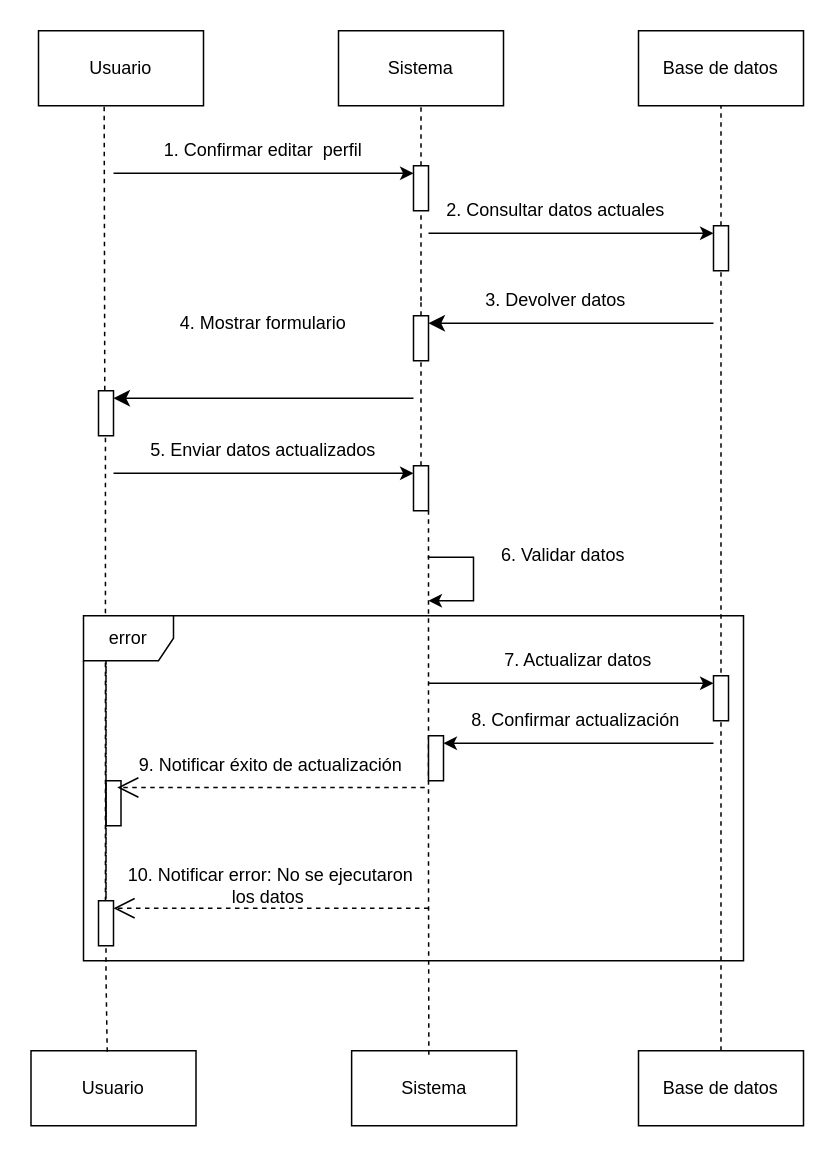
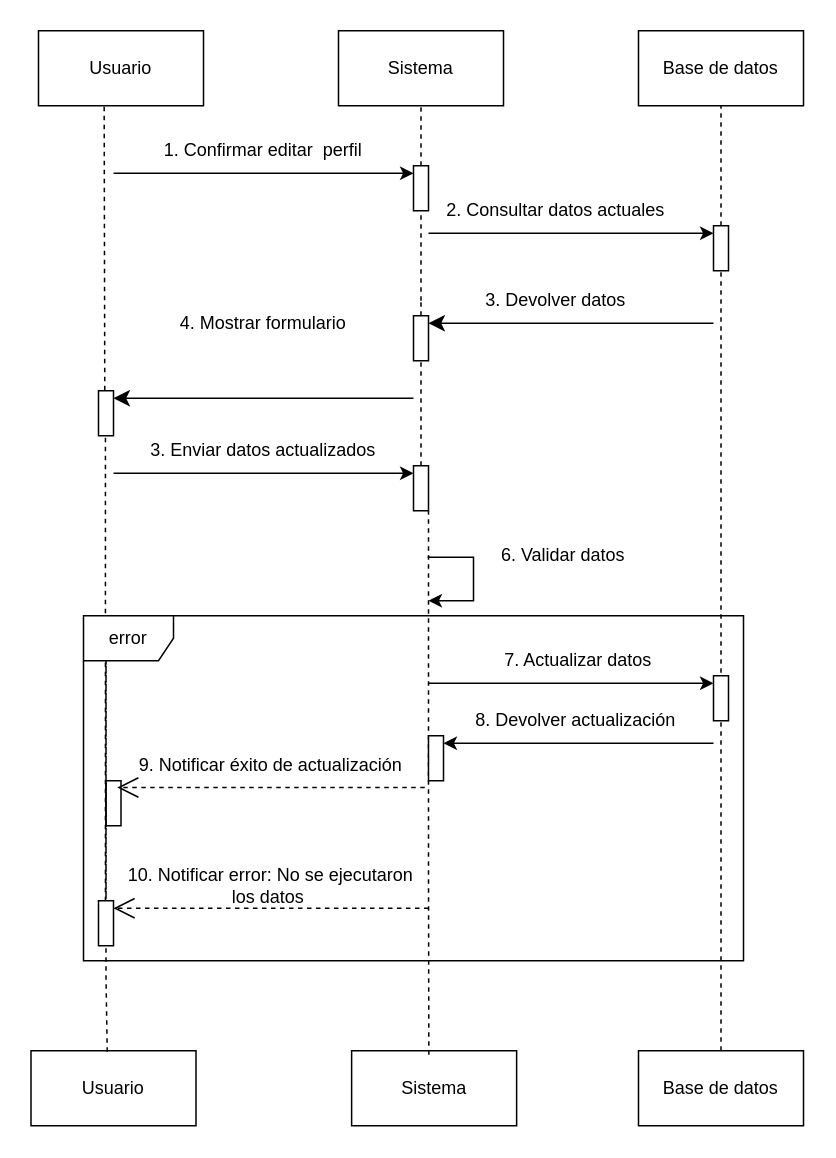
node "5. Enviar datos actualizados": label "5. Enviar datos actualizados" -> "3. Enviar datos actualizados"
node "8. Confirmar actualización": label "8. Confirmar actualización" -> "8. Devolver actualización"
